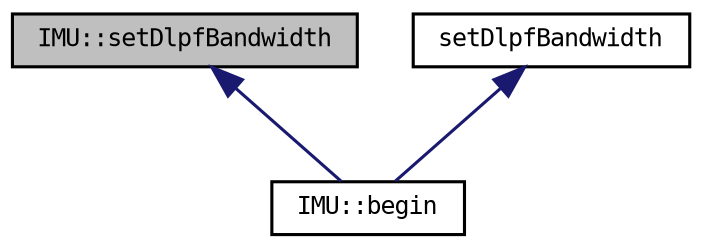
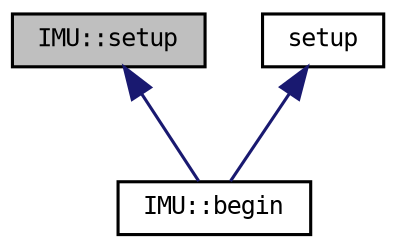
node "IMU::setDlpfBandwidth": label "IMU::setDlpfBandwidth" -> "IMU::setup"
node "setDlpfBandwidth": label "setDlpfBandwidth" -> "setup"
